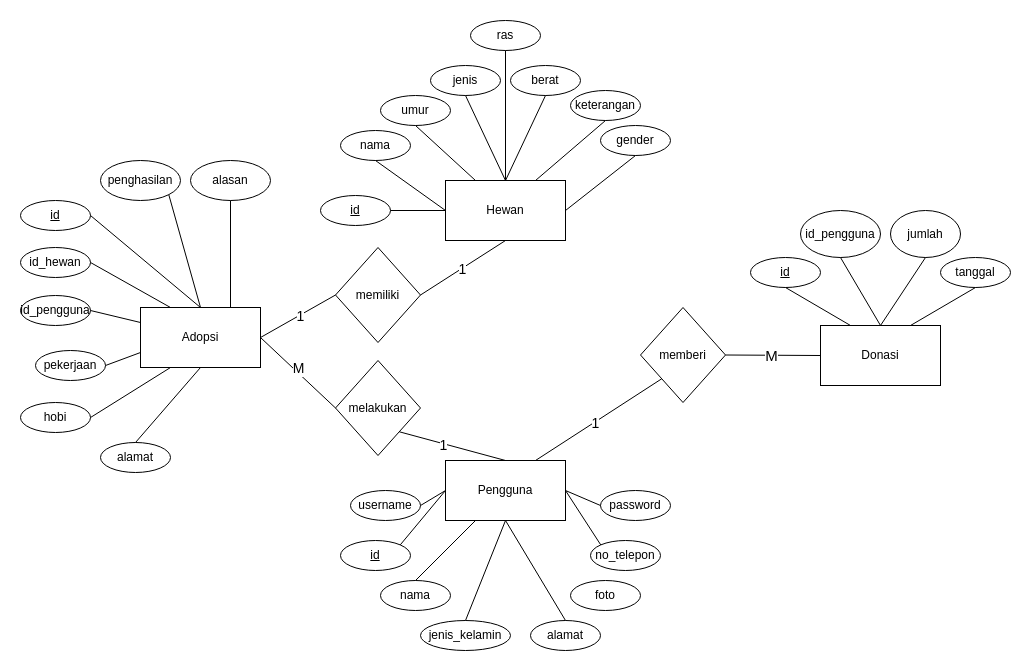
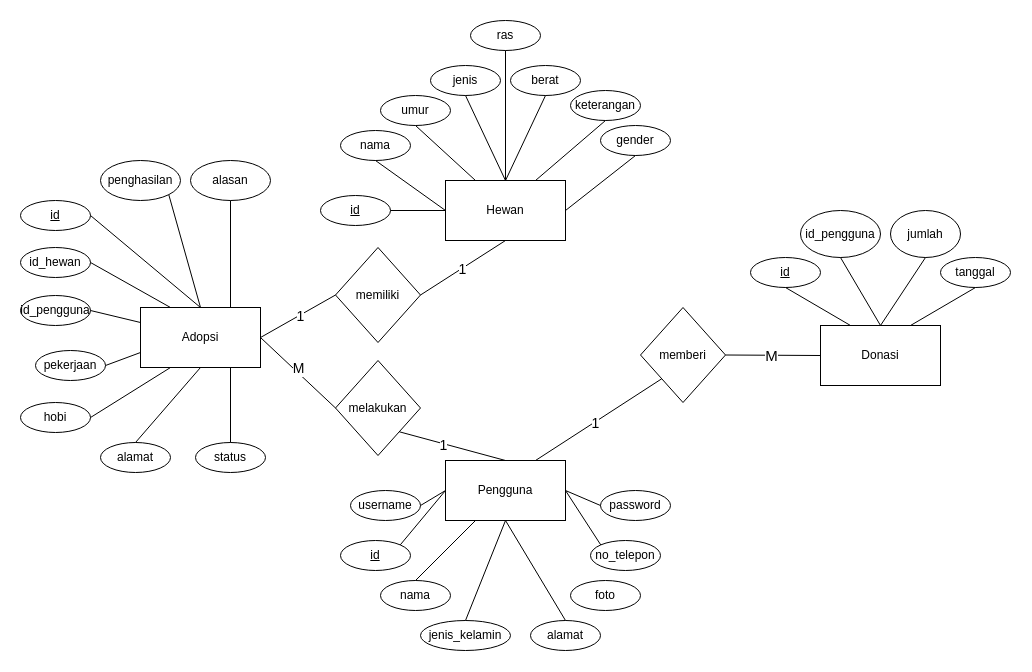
edge "Adopsi" -- "status": added
node "status": added
